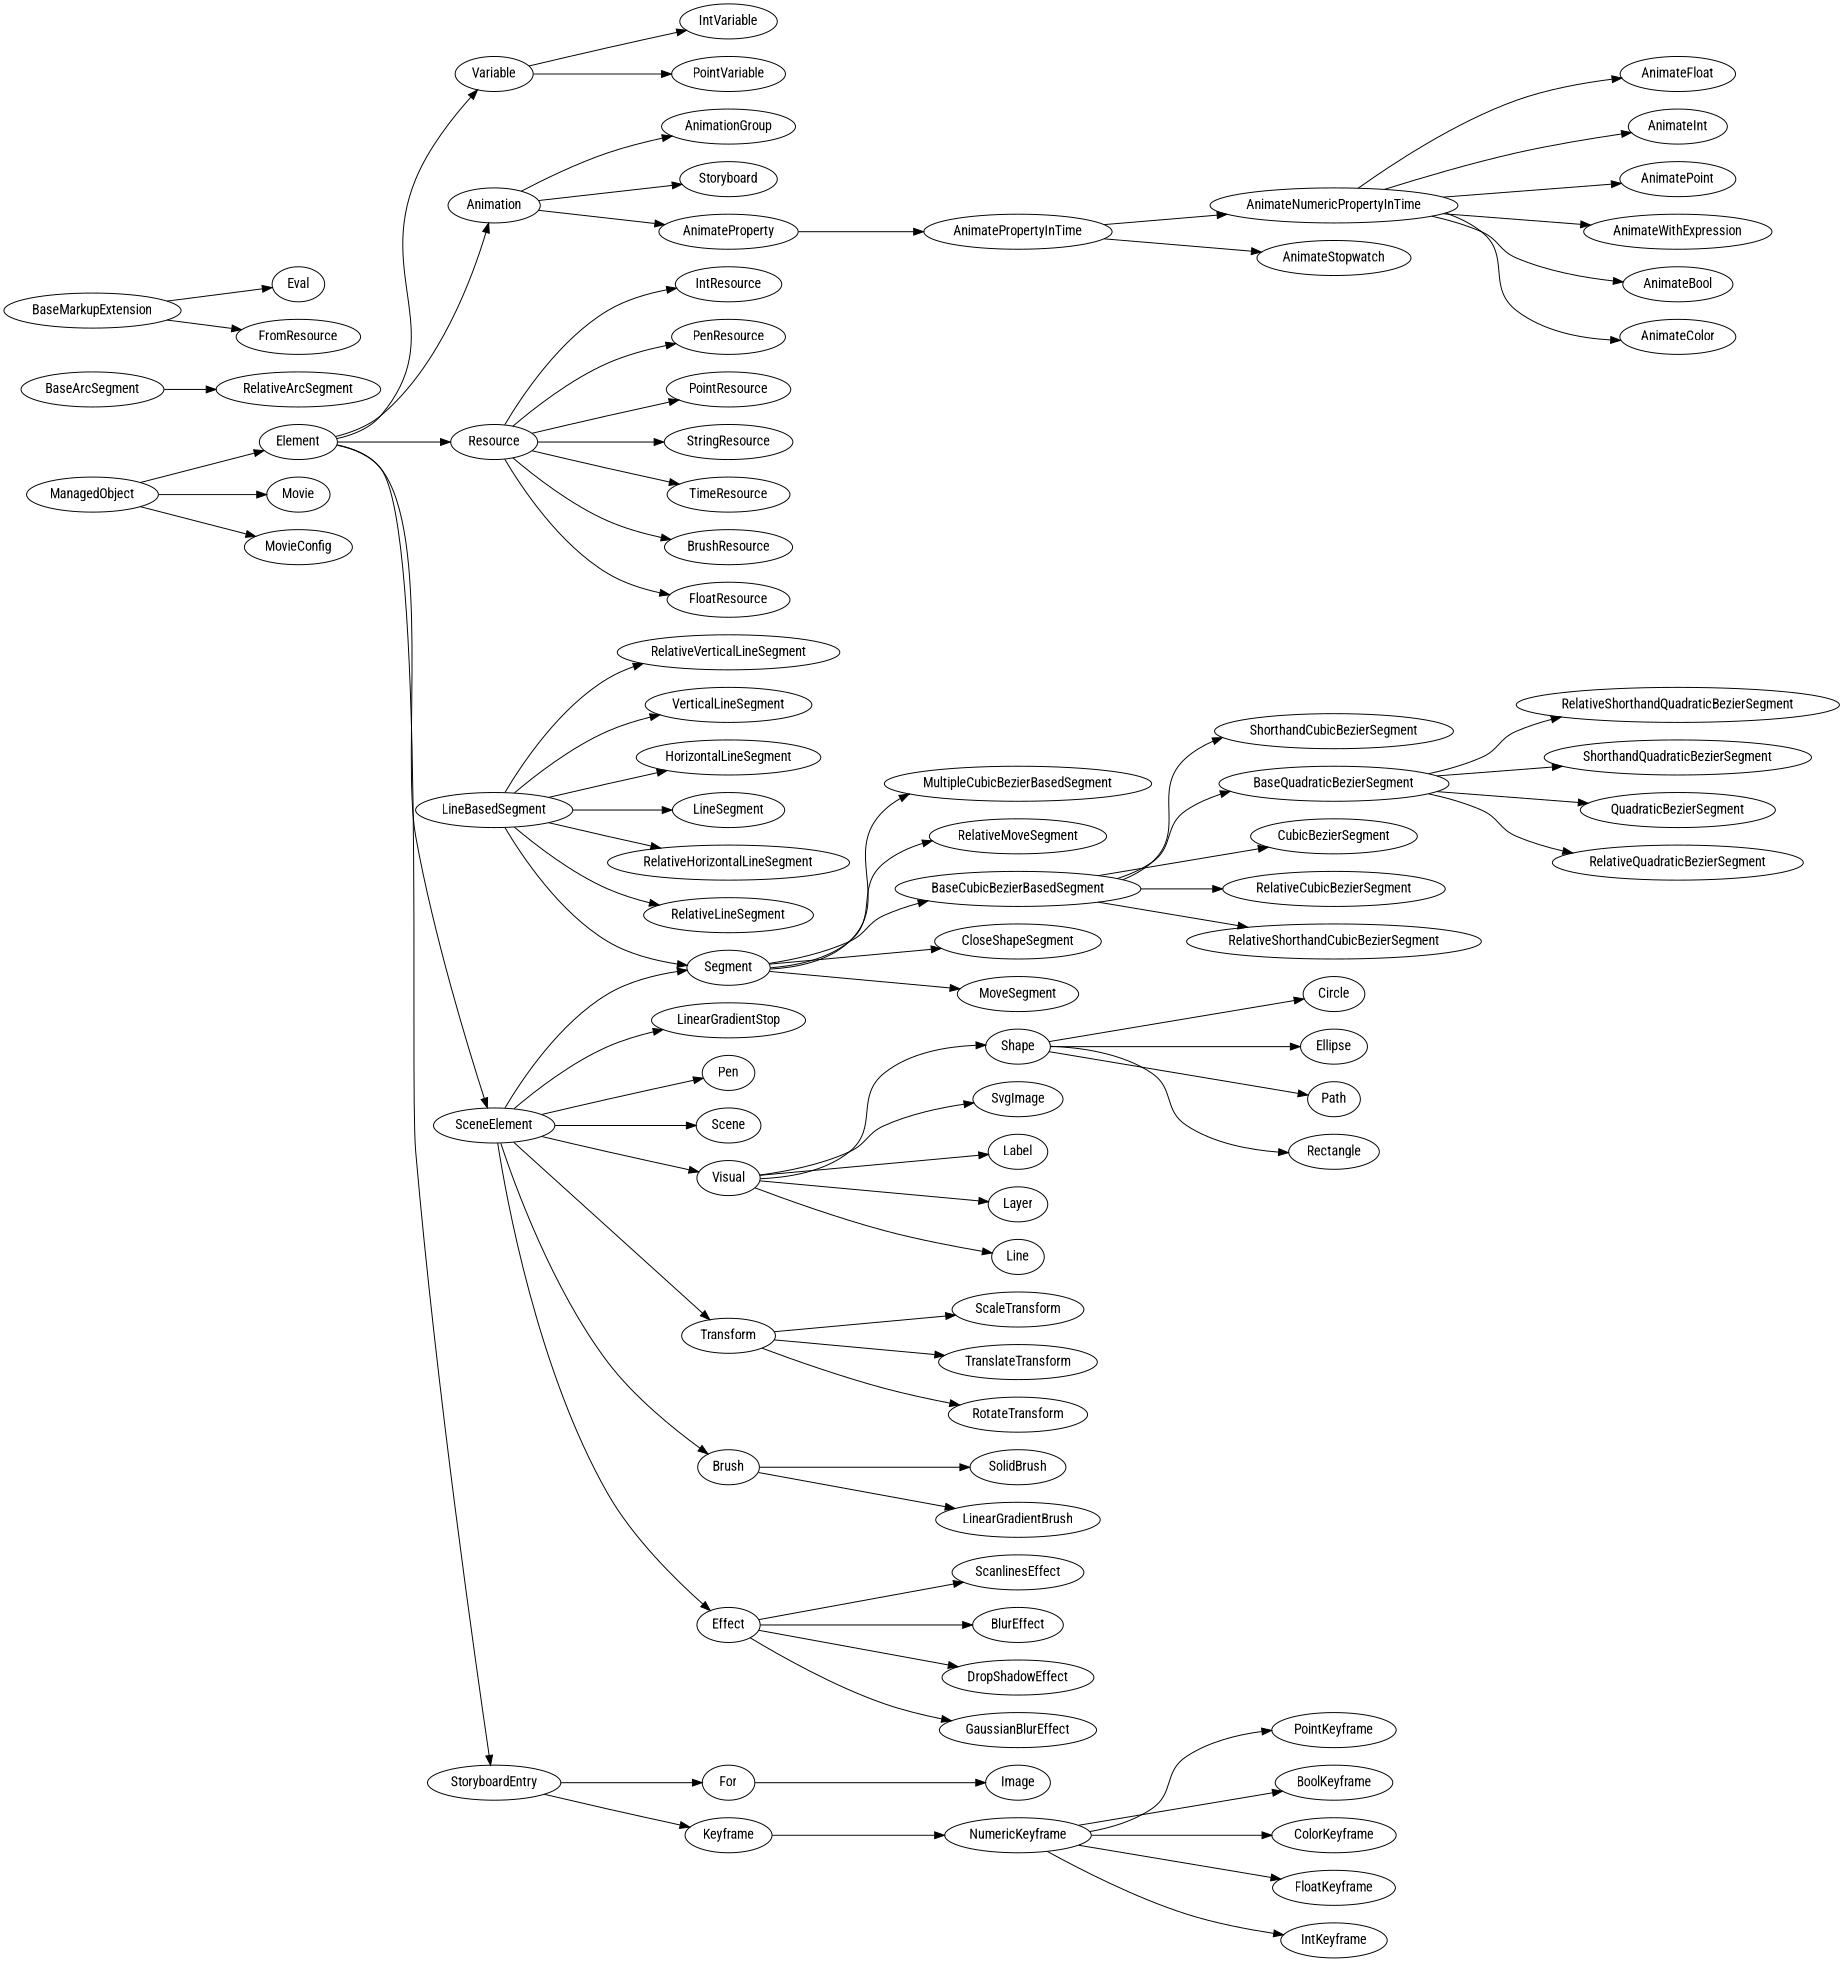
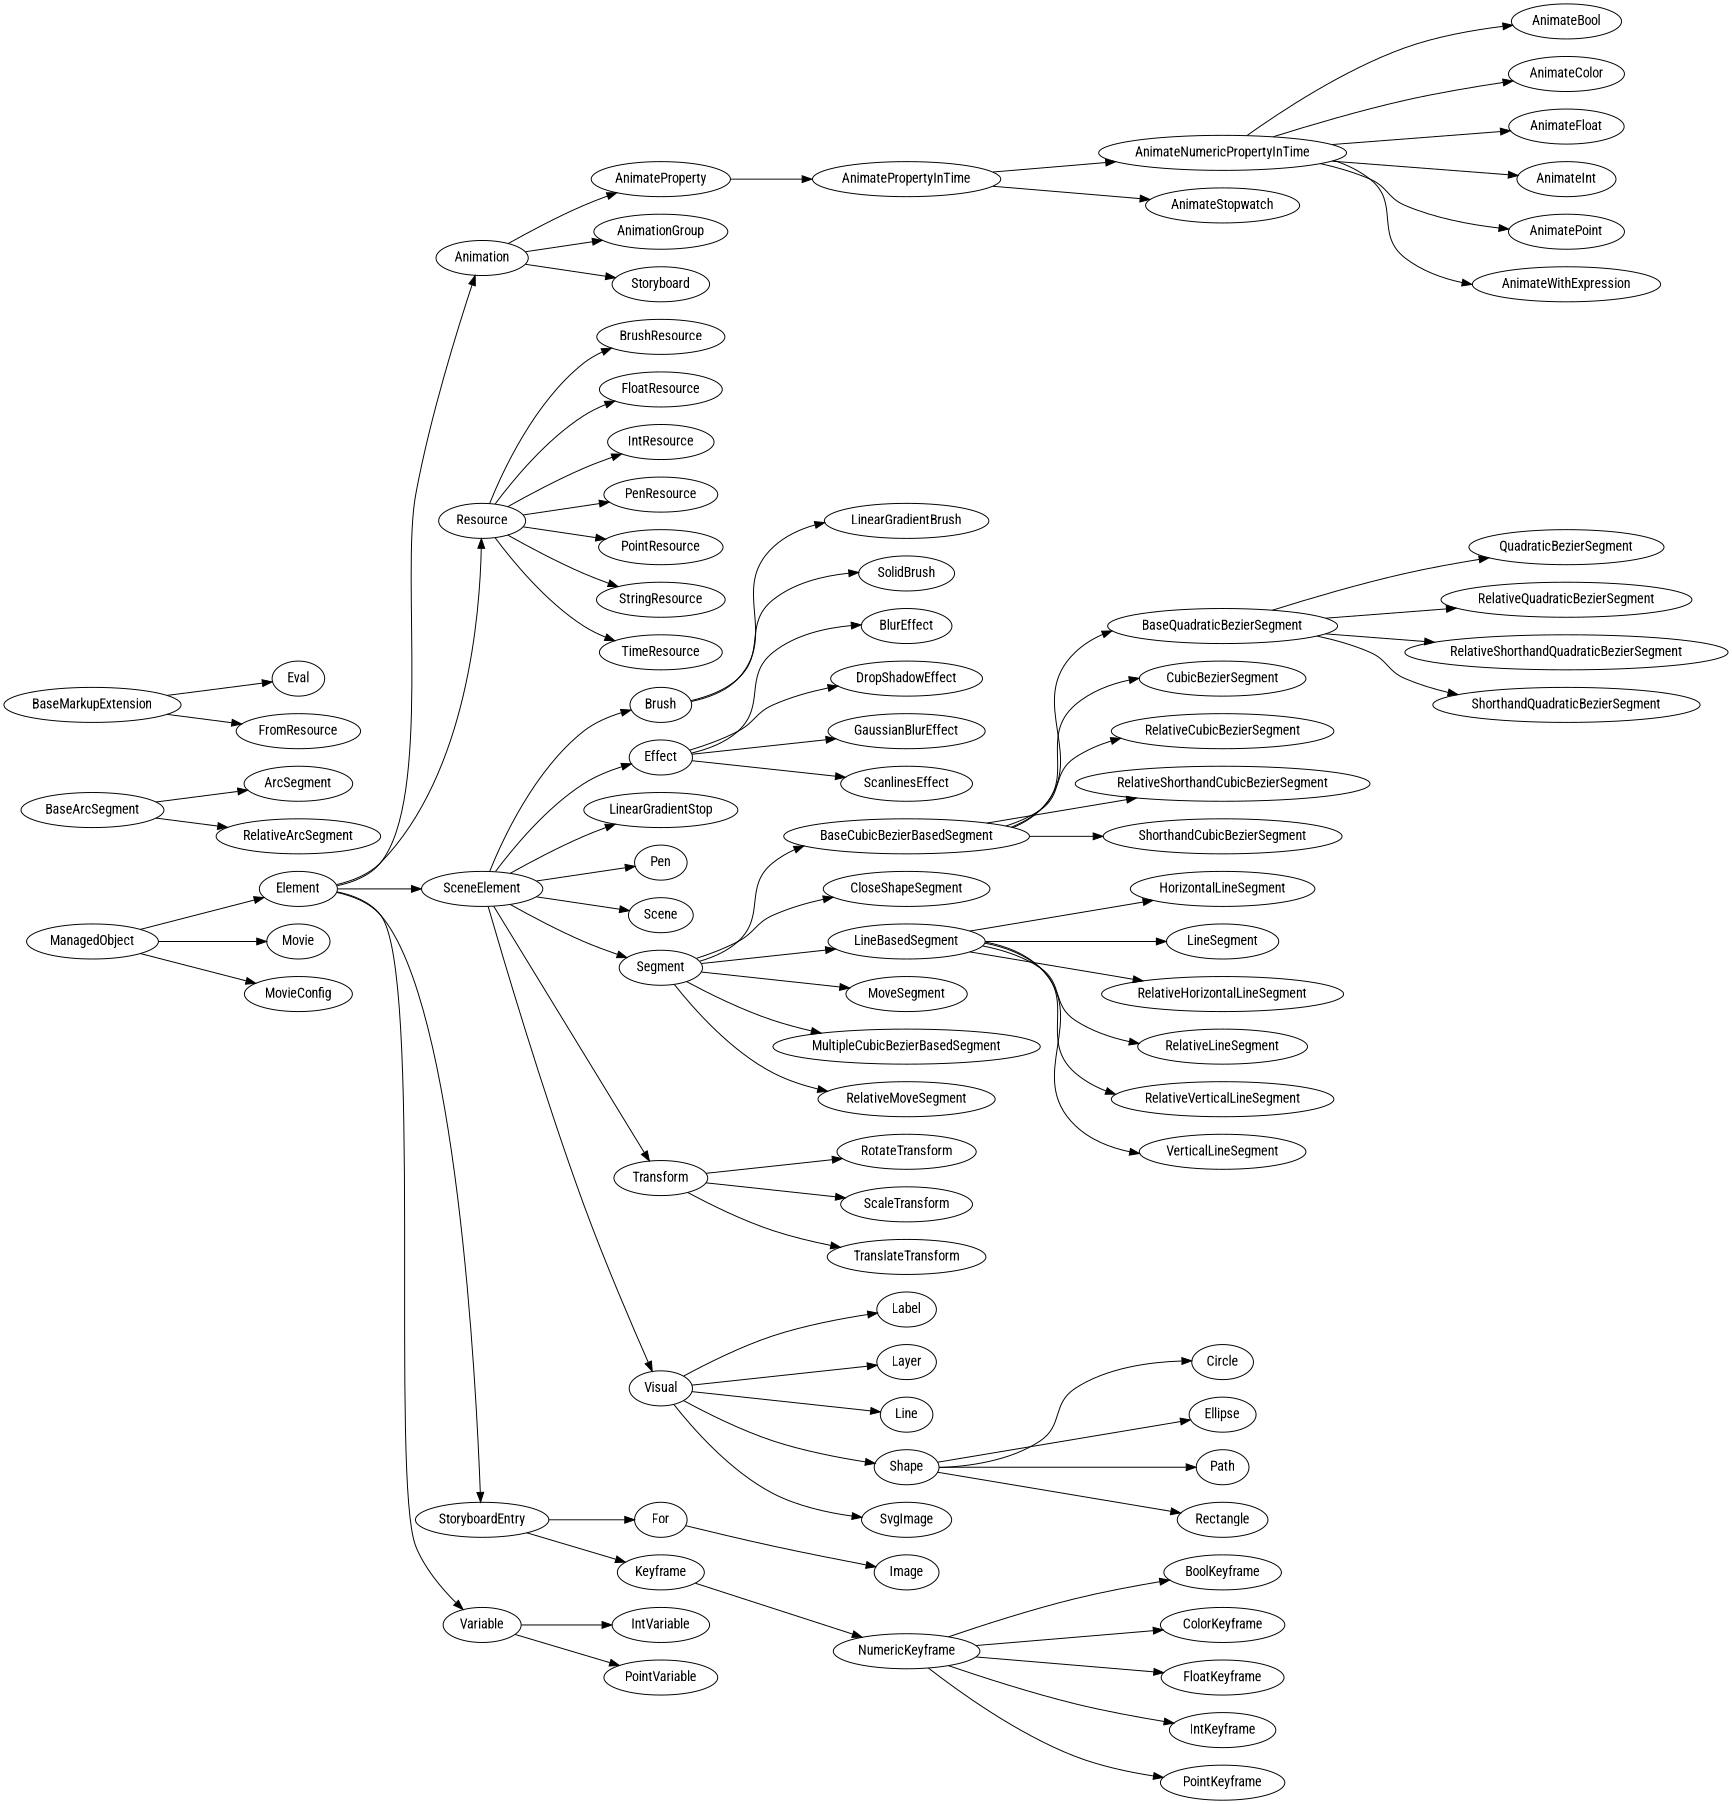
node "ArcSegment": added
edge "LineBasedSegment" -> "Segment": reversed
